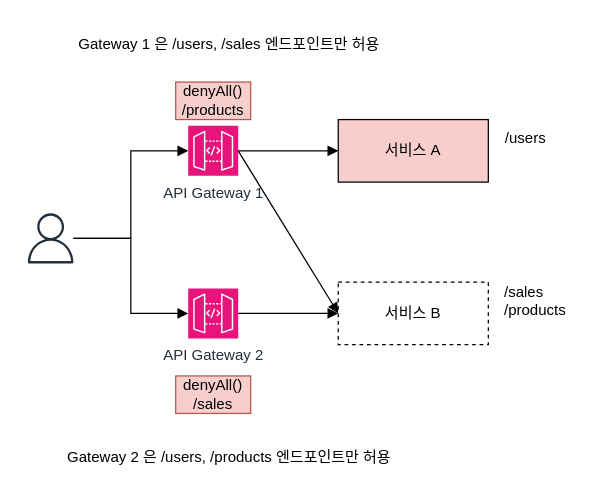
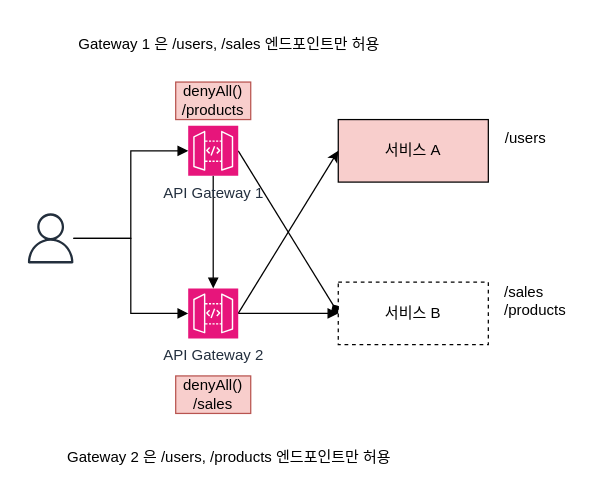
edge "API Gateway 1" -> "서비스 A": now "API Gateway 1" -> "API Gateway 2"
edge "API Gateway 2" -> "서비스 A": added
edge "API Gateway 1" -> "서비스 B": arrowhead block -> diamond
